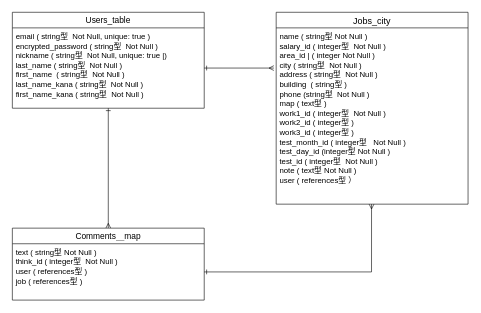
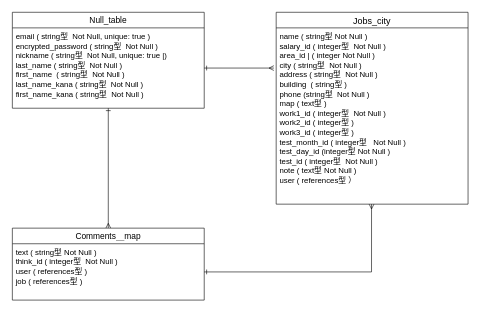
node "Users_table": label "Users_table" -> "Null_table"
